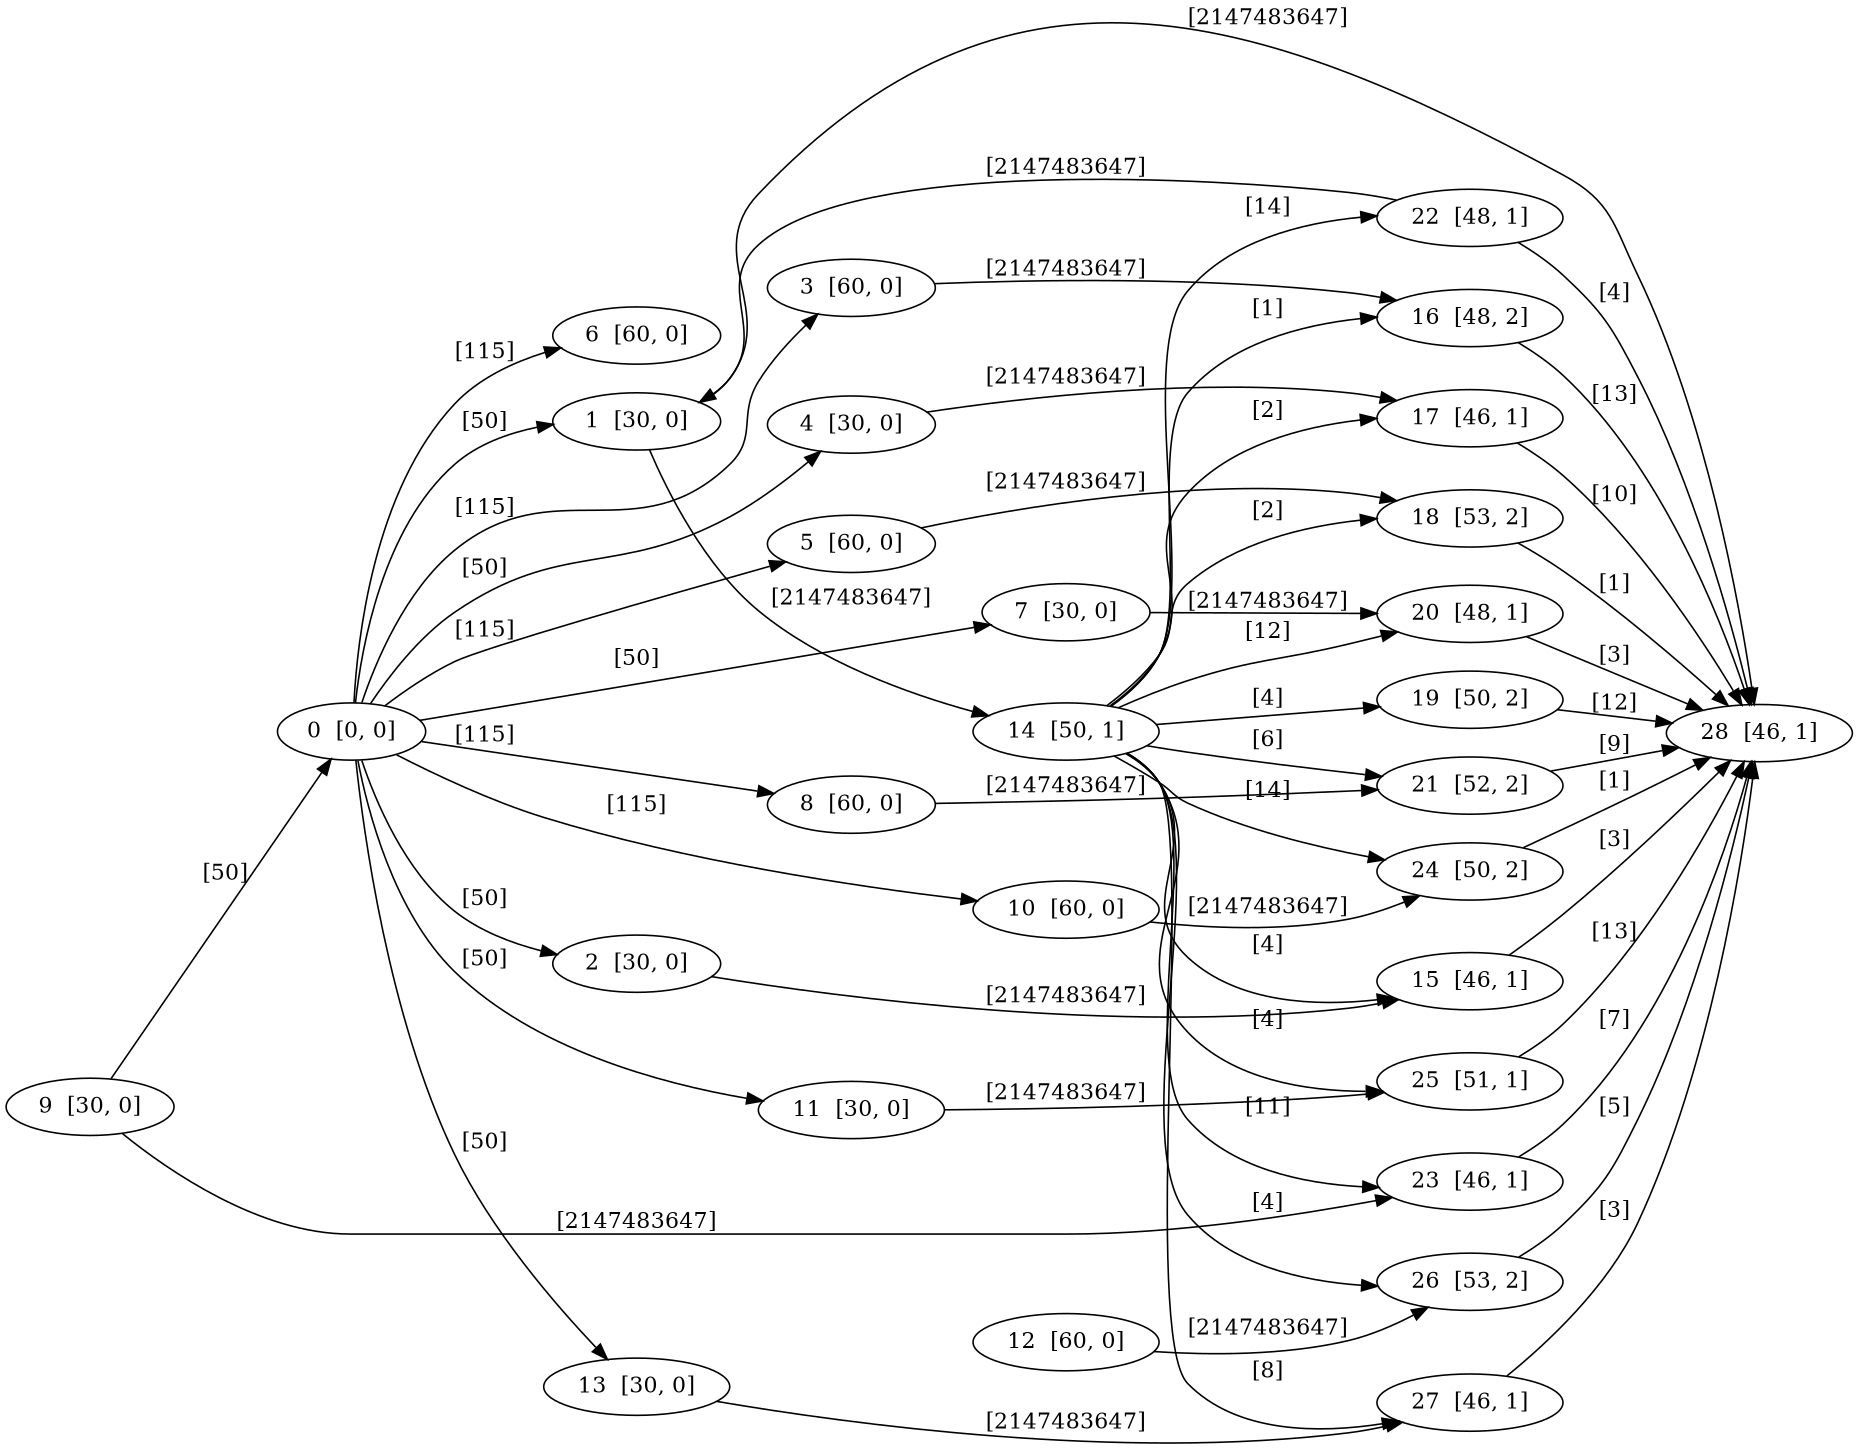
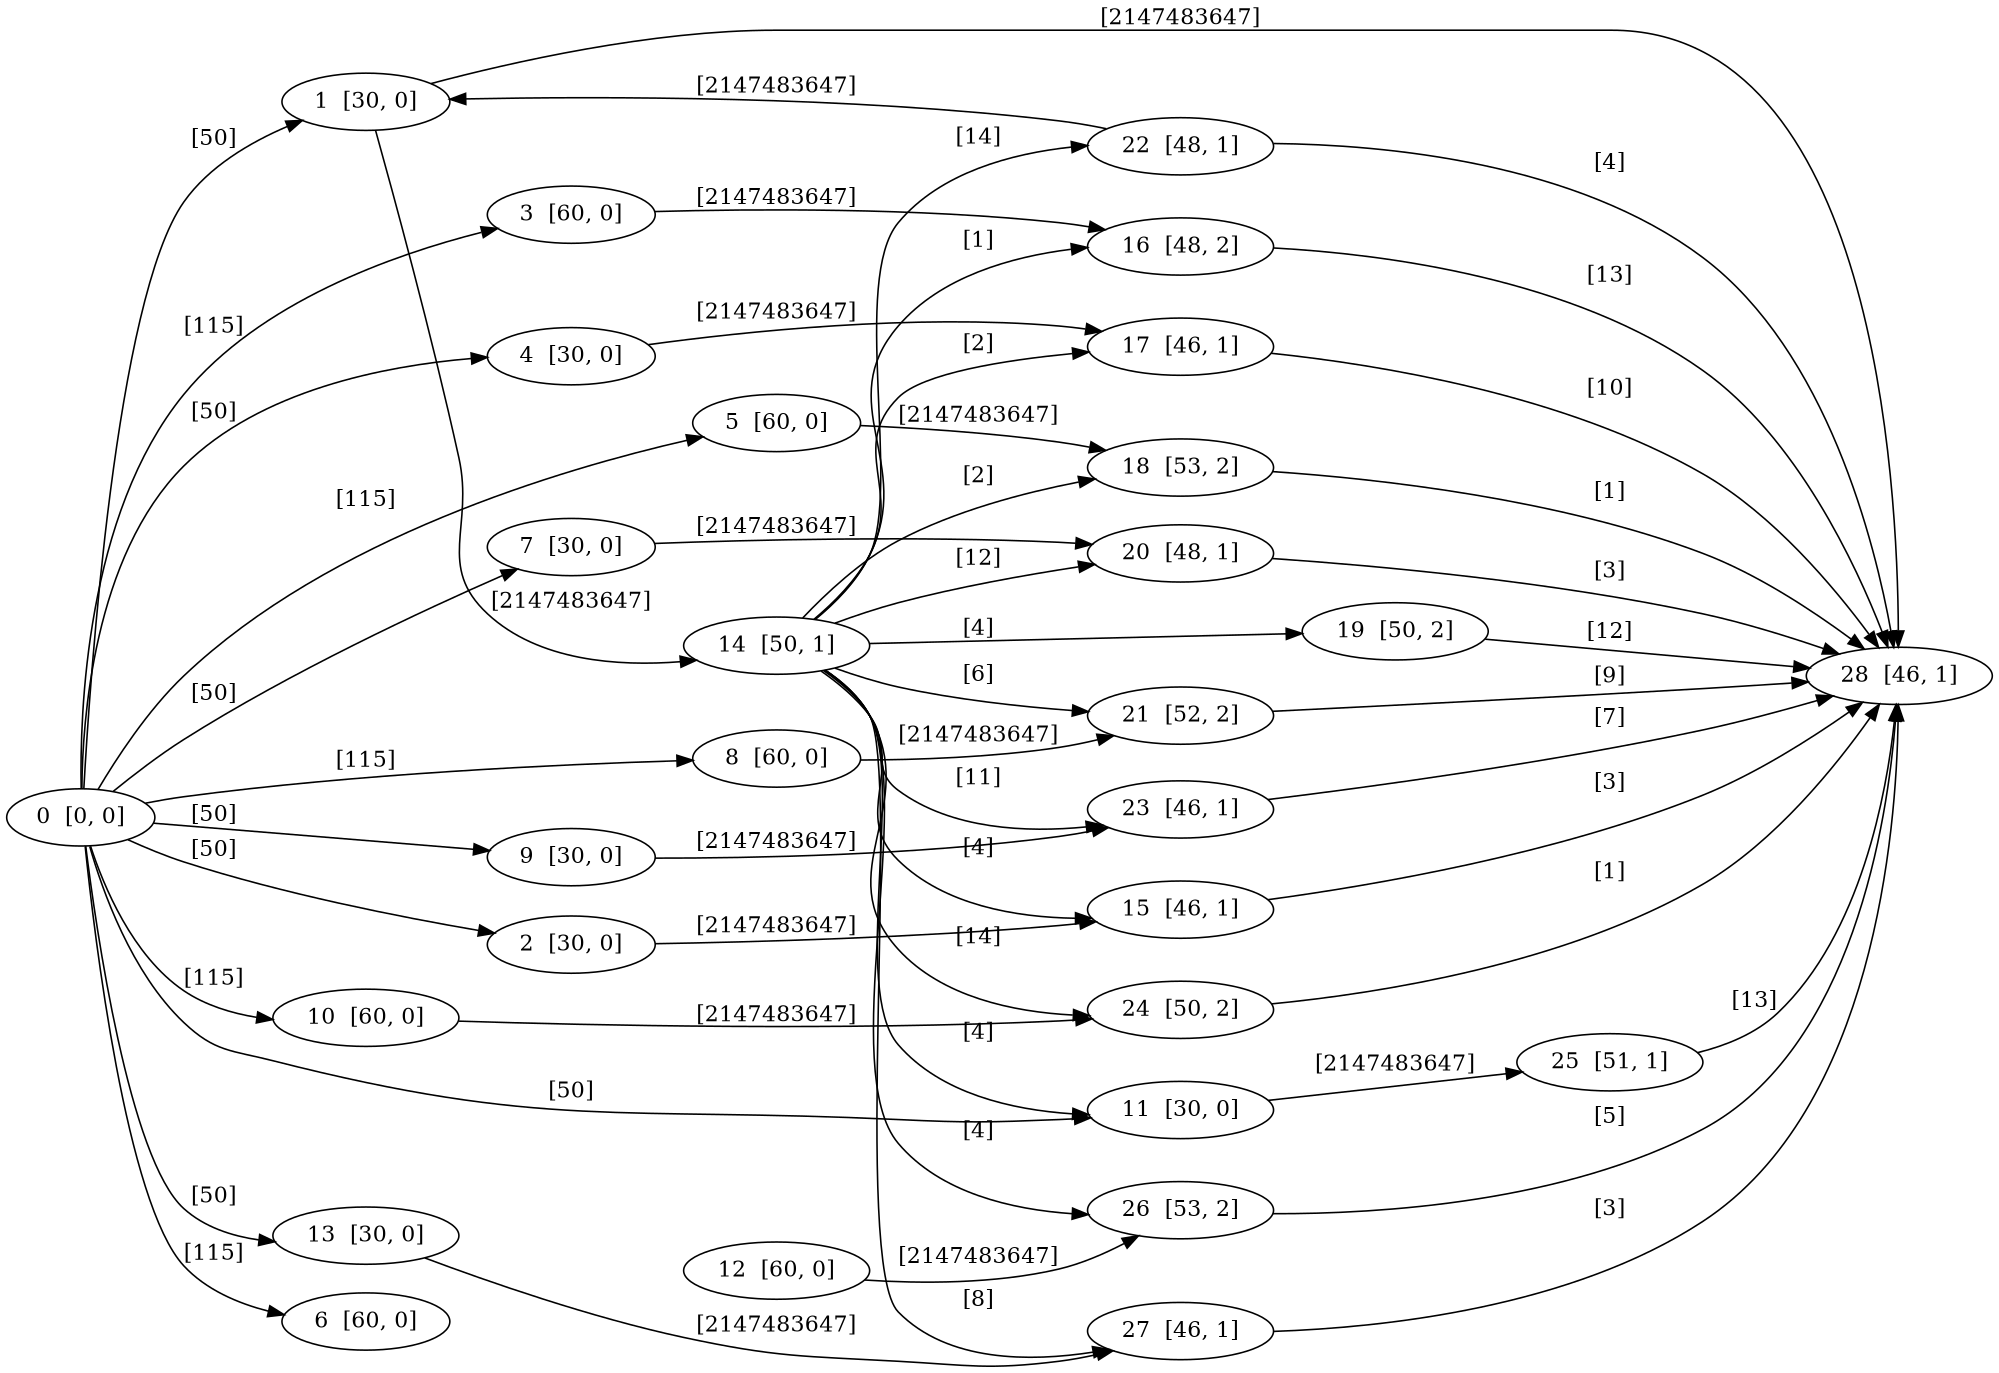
edge "9  [30, 0]" -> "0  [0, 0]": reversed
edge "14  [50, 1]" -> "25  [51, 1]": now "14  [50, 1]" -> "11  [30, 0]"
